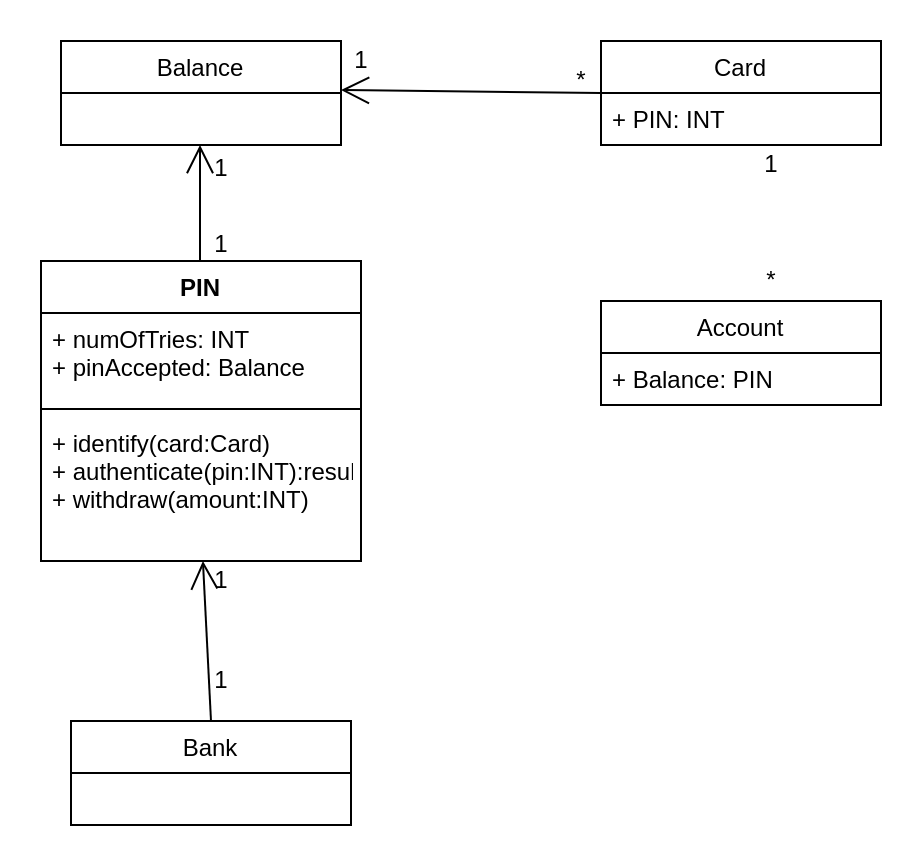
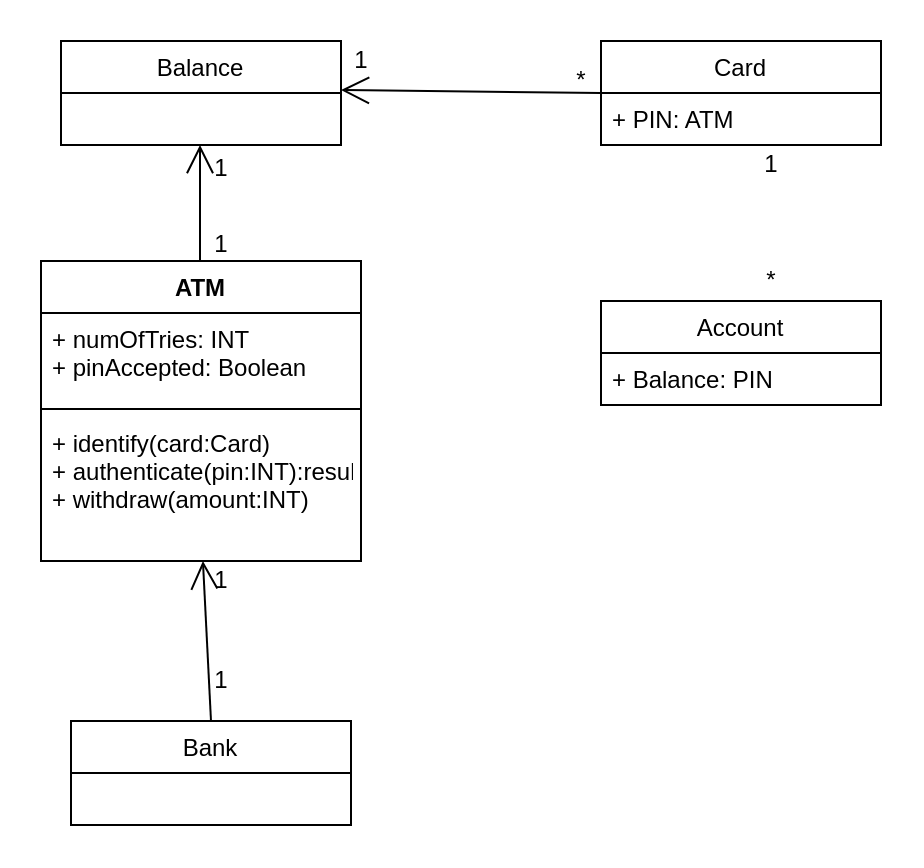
node "+ PIN: INT": label "+ PIN: INT" -> "+ PIN: ATM"
node "PIN": label "PIN" -> "ATM"
node "+ numOfTries: INT + pinAccepted: Balance": label "+ numOfTries: INT + pinAccepted: Balance" -> "+ numOfTries: INT + pinAccepted: Boolean"
